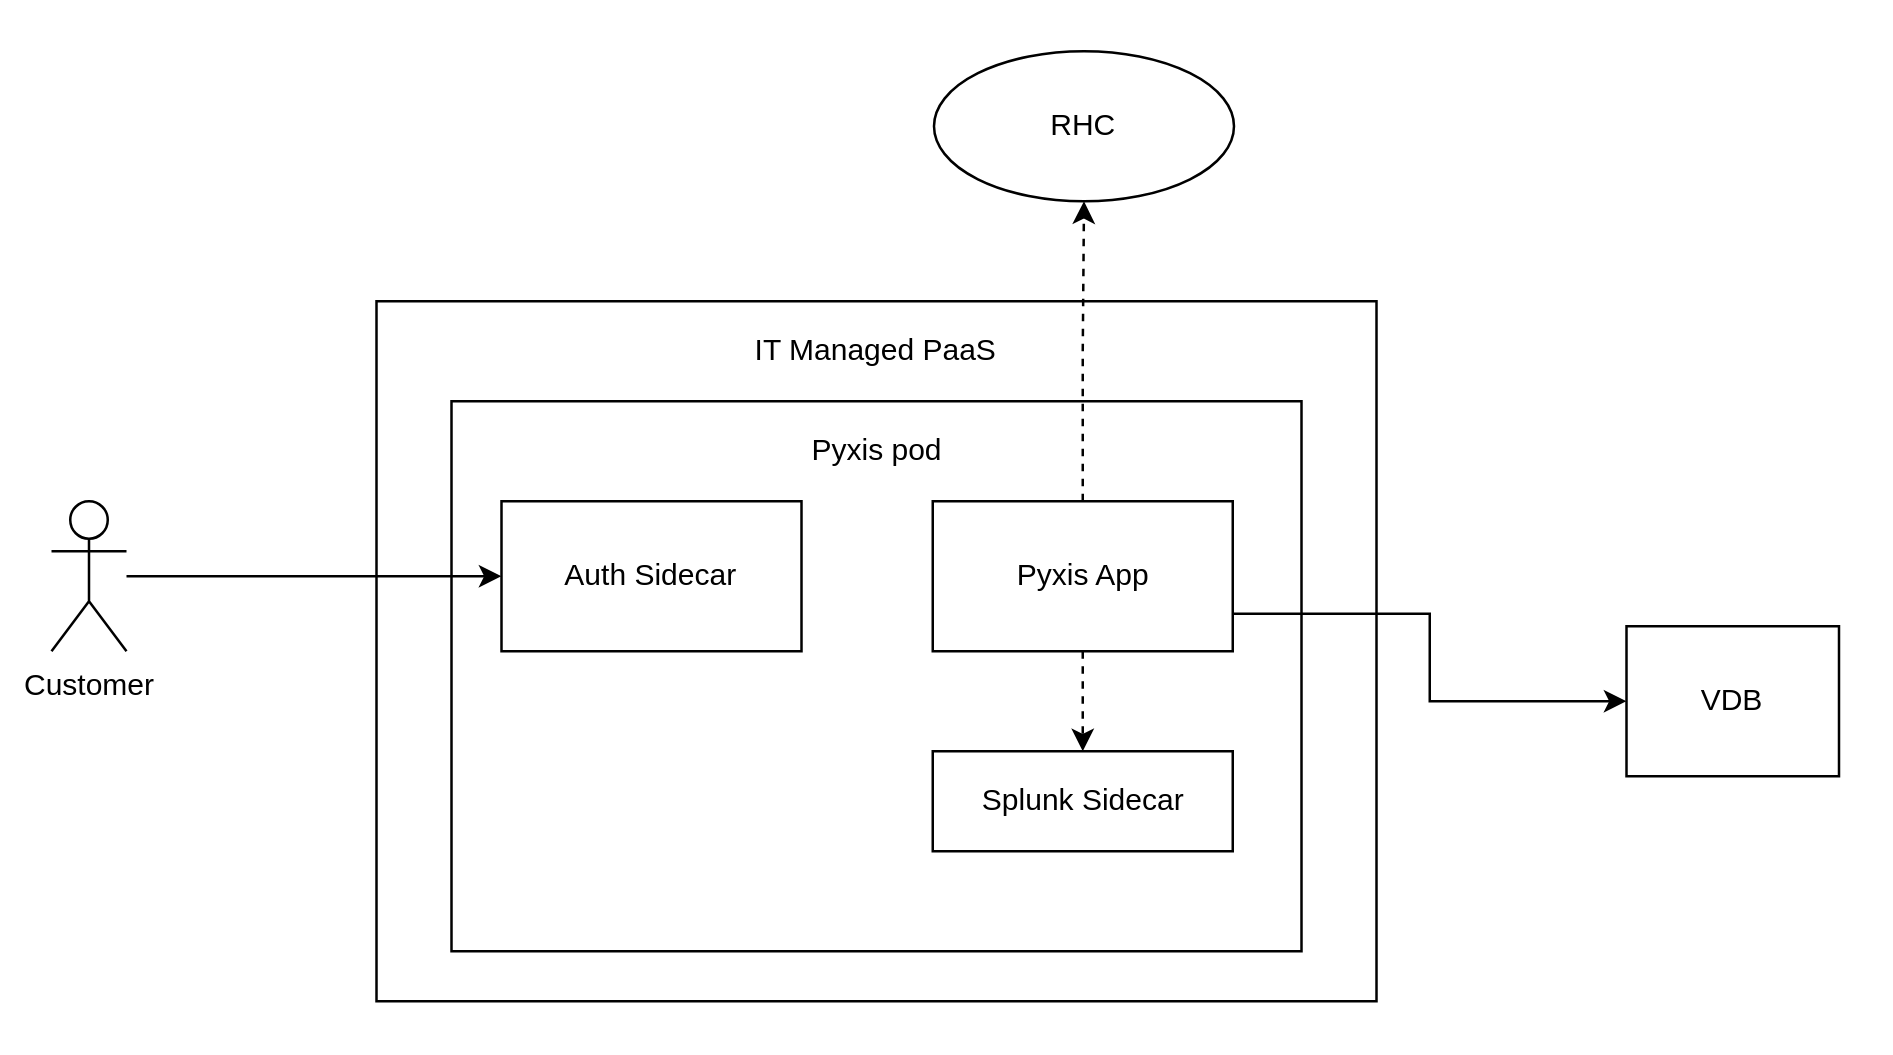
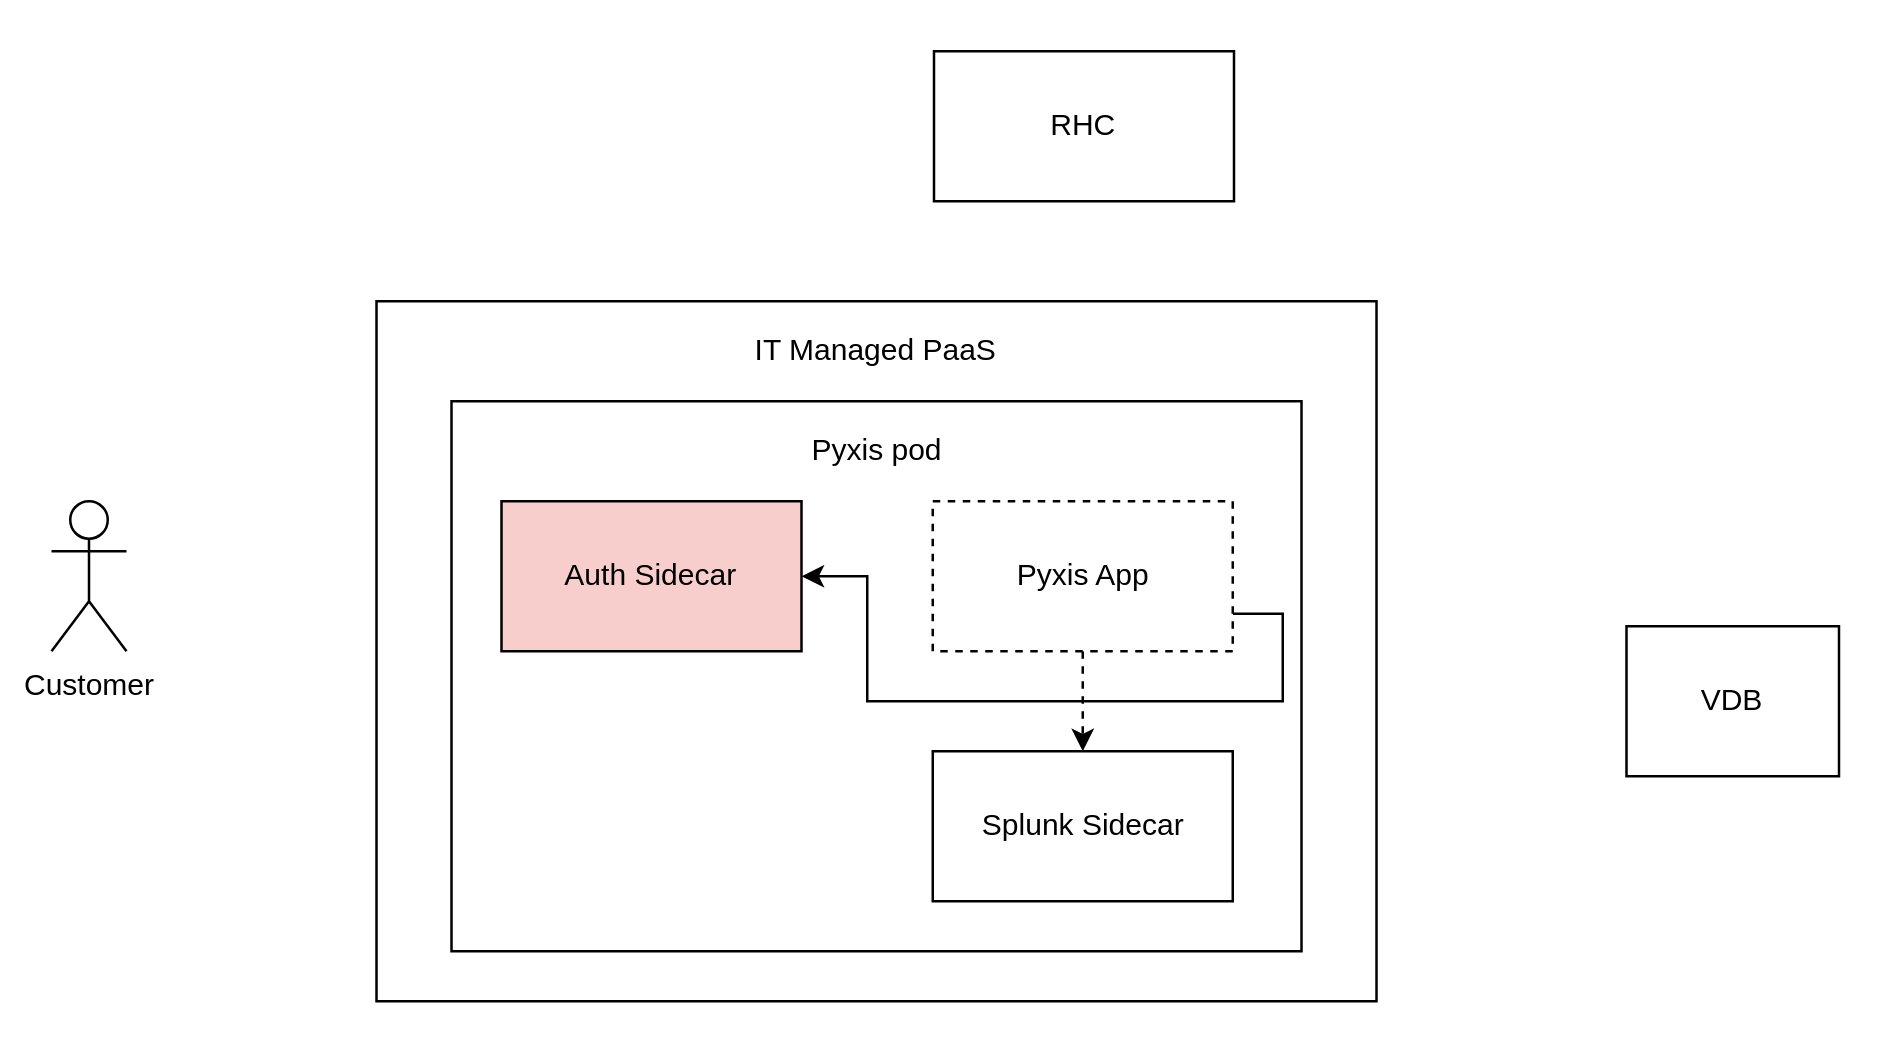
node "RHC": shape ellipse -> rectangle
edge "Pyxis App" -> "RHC": removed
edge "Customer" -> "Auth Sidecar": removed
node "Auth Sidecar": fillcolor #ffffff -> #f8cecc
node "Pyxis App": style solid -> dashed
edge "Pyxis App" -> "VDB": now "Pyxis App" -> "Auth Sidecar"
node "Splunk Sidecar": size 300x100 -> 300x150
